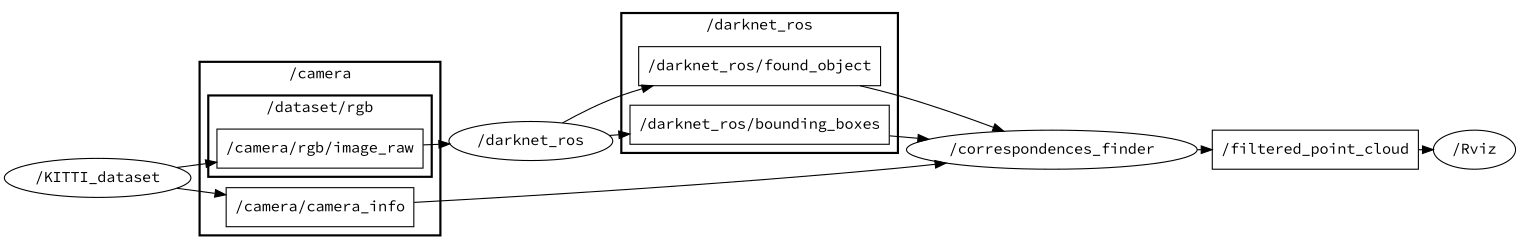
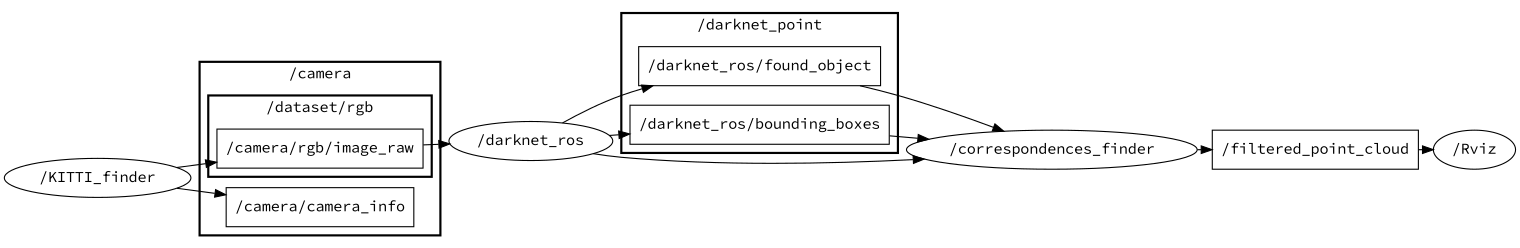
cluster "/darknet_ros": label "/darknet_ros" -> "/darknet_point"
node "/KITTI_dataset": label "/KITTI_dataset" -> "/KITTI_finder"
edge "/camera/camera_info" -> "/correspondences_finder": now "/darknet_ros" -> "/correspondences_finder"
